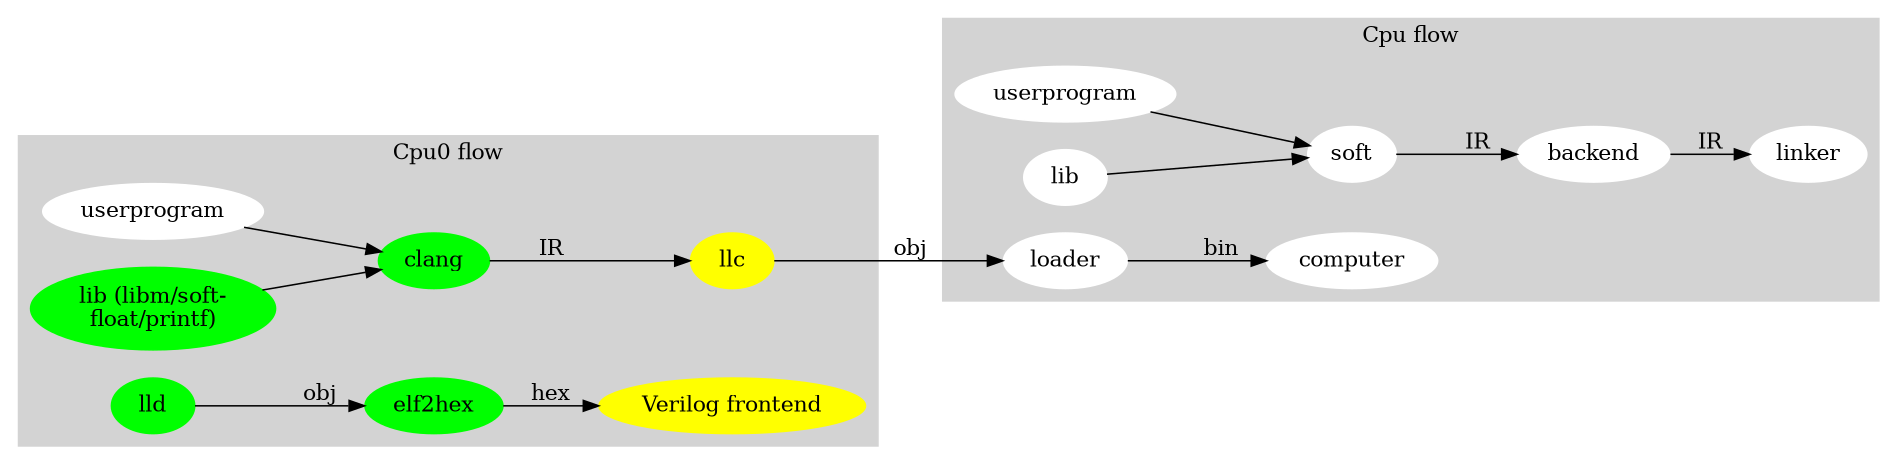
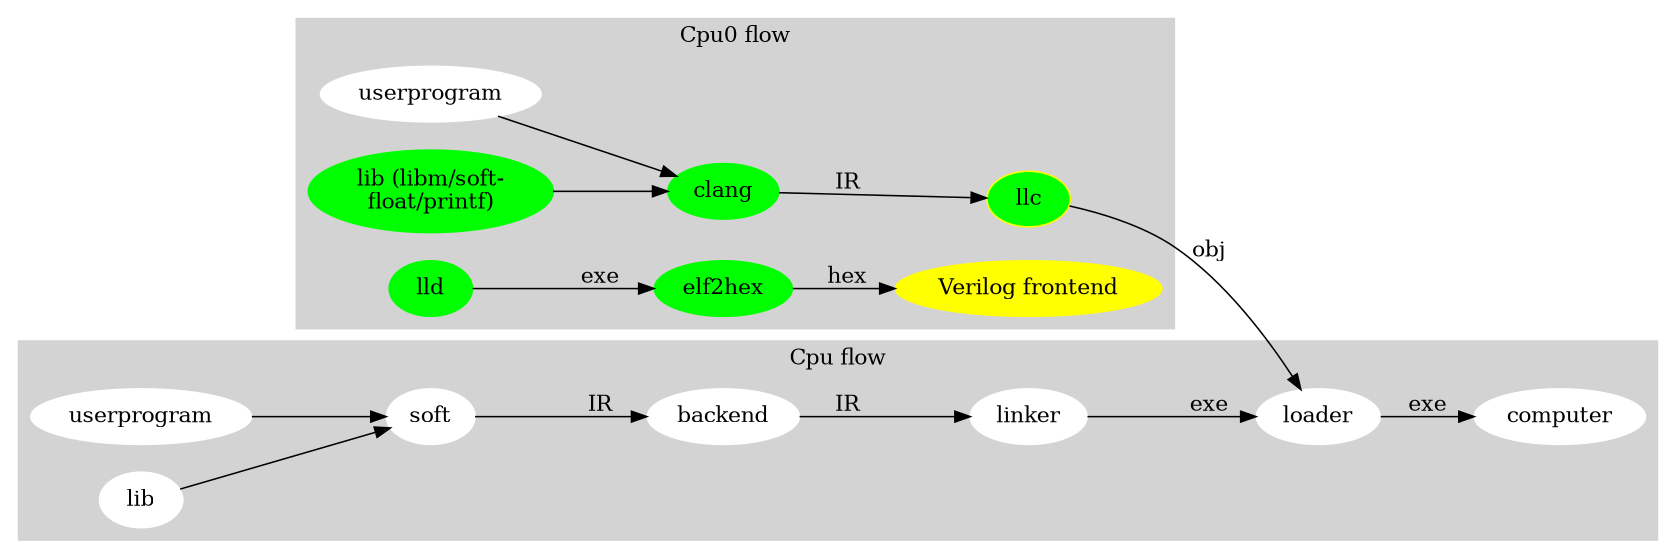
edge "loader" -> "computer": label "bin" -> "exe"
node "llc": fillcolor yellow -> green
edge "lld" -> "elf2hex": label "obj" -> "exe"
edge "linker" -> "loader": added, label "exe"
